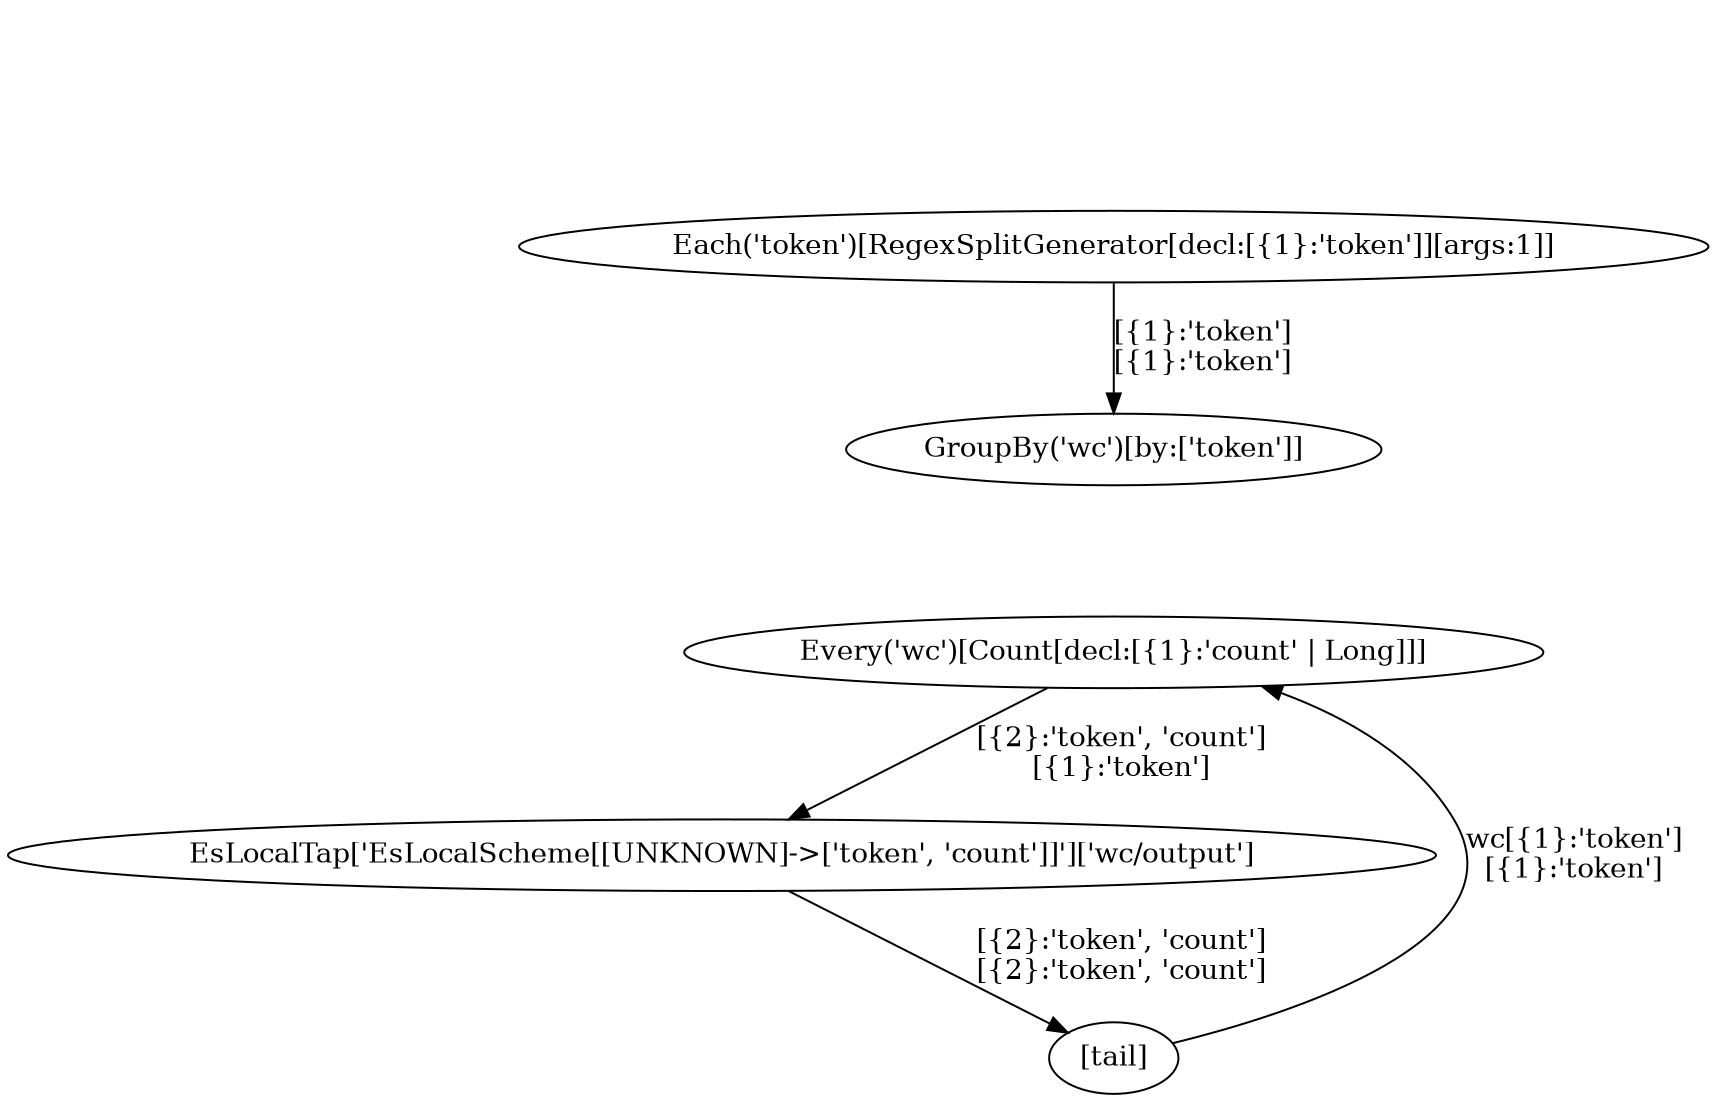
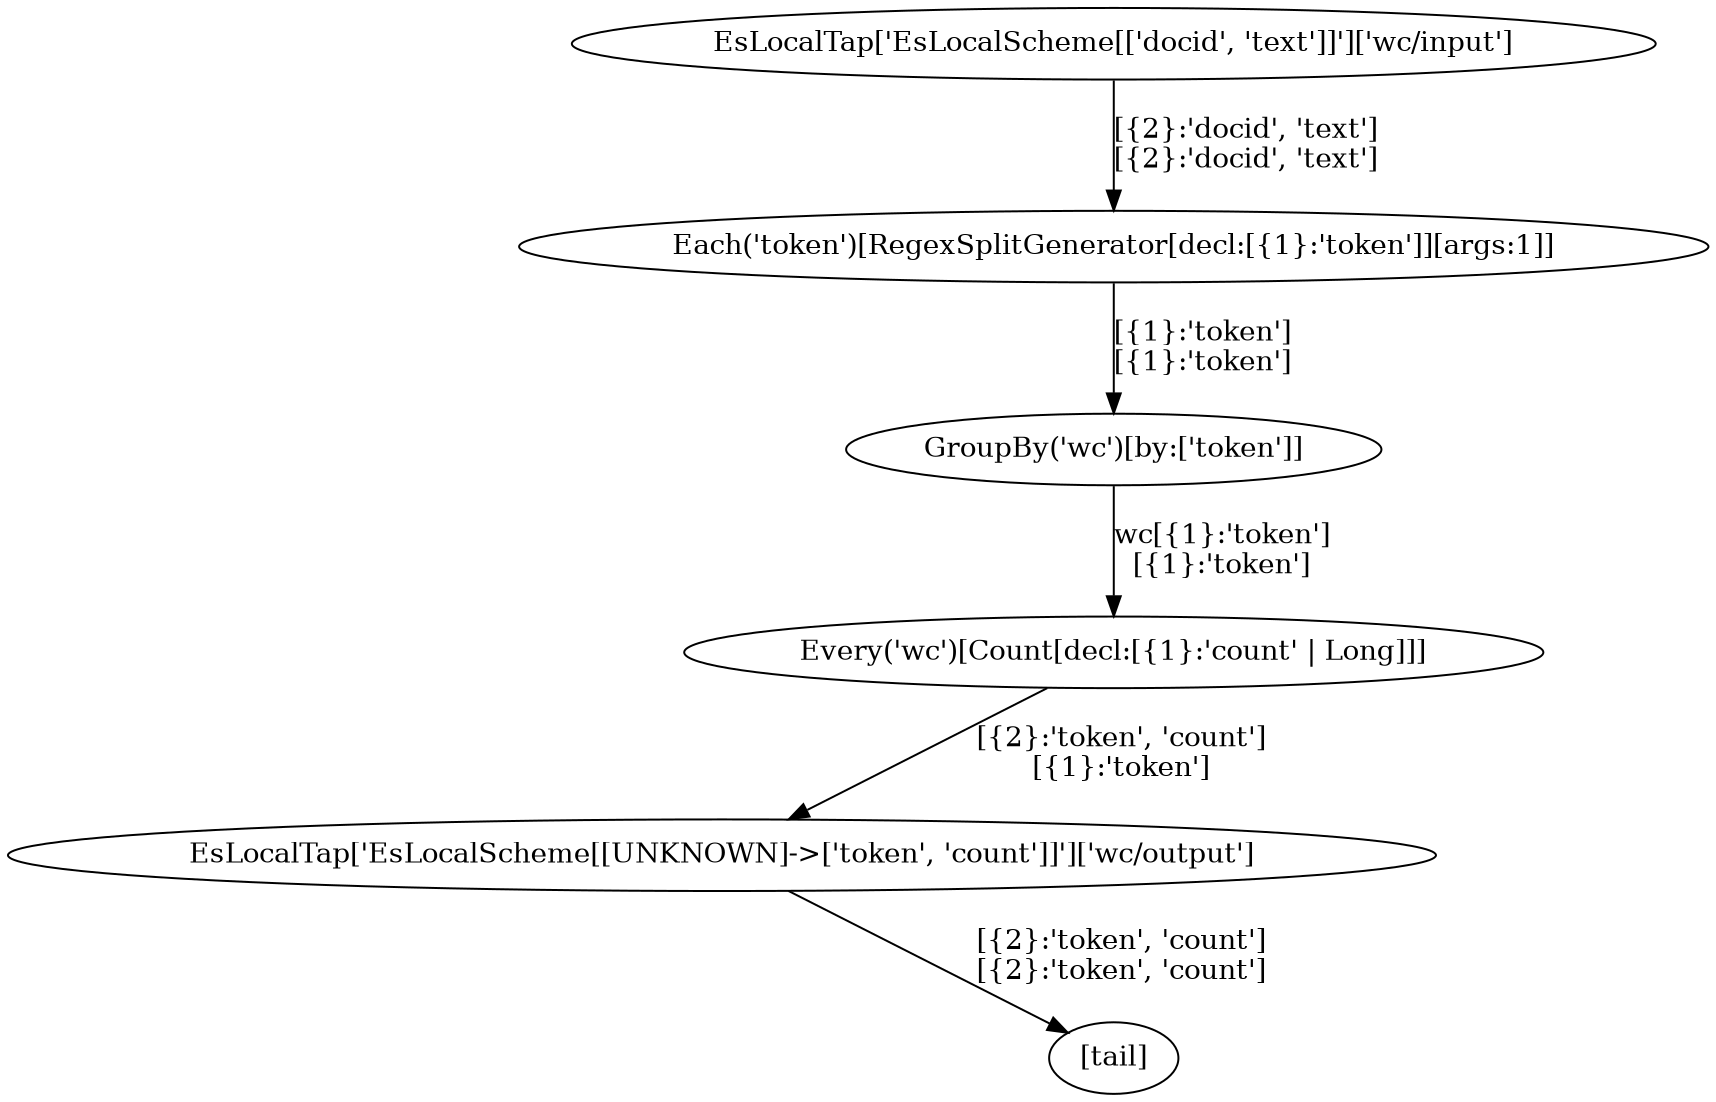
node "EsLocalTap['EsLocalScheme[['docid', 'text']]']['wc/input']": added
edge "[tail]" -> "Every('wc')[Count[decl:[{1}:'count' | Long]]]": now "GroupBy('wc')[by:['token']]" -> "Every('wc')[Count[decl:[{1}:'count' | Long]]]"
